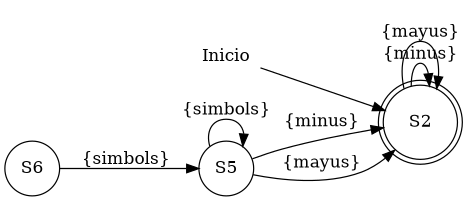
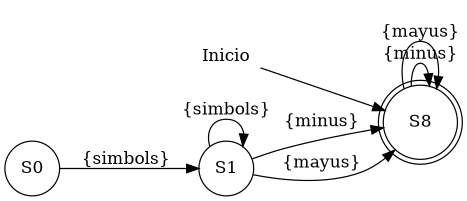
node "S2": label "S2" -> "S8"
node "S6": label "S6" -> "S0"
node "S5": label "S5" -> "S1"
